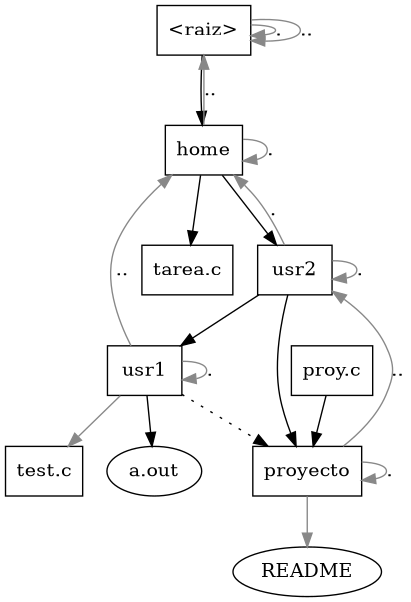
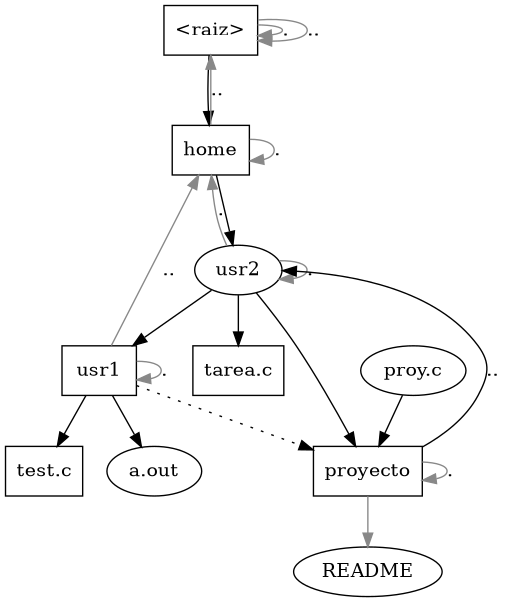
edge "home" -> "tarea.c": now "usr2" -> "tarea.c"
node "usr2": shape box -> ellipse
node "proy.c": shape box -> ellipse
edge "proyecto" -> "usr2": color #888888 -> black
edge "usr1" -> "test.c": color #888888 -> black
